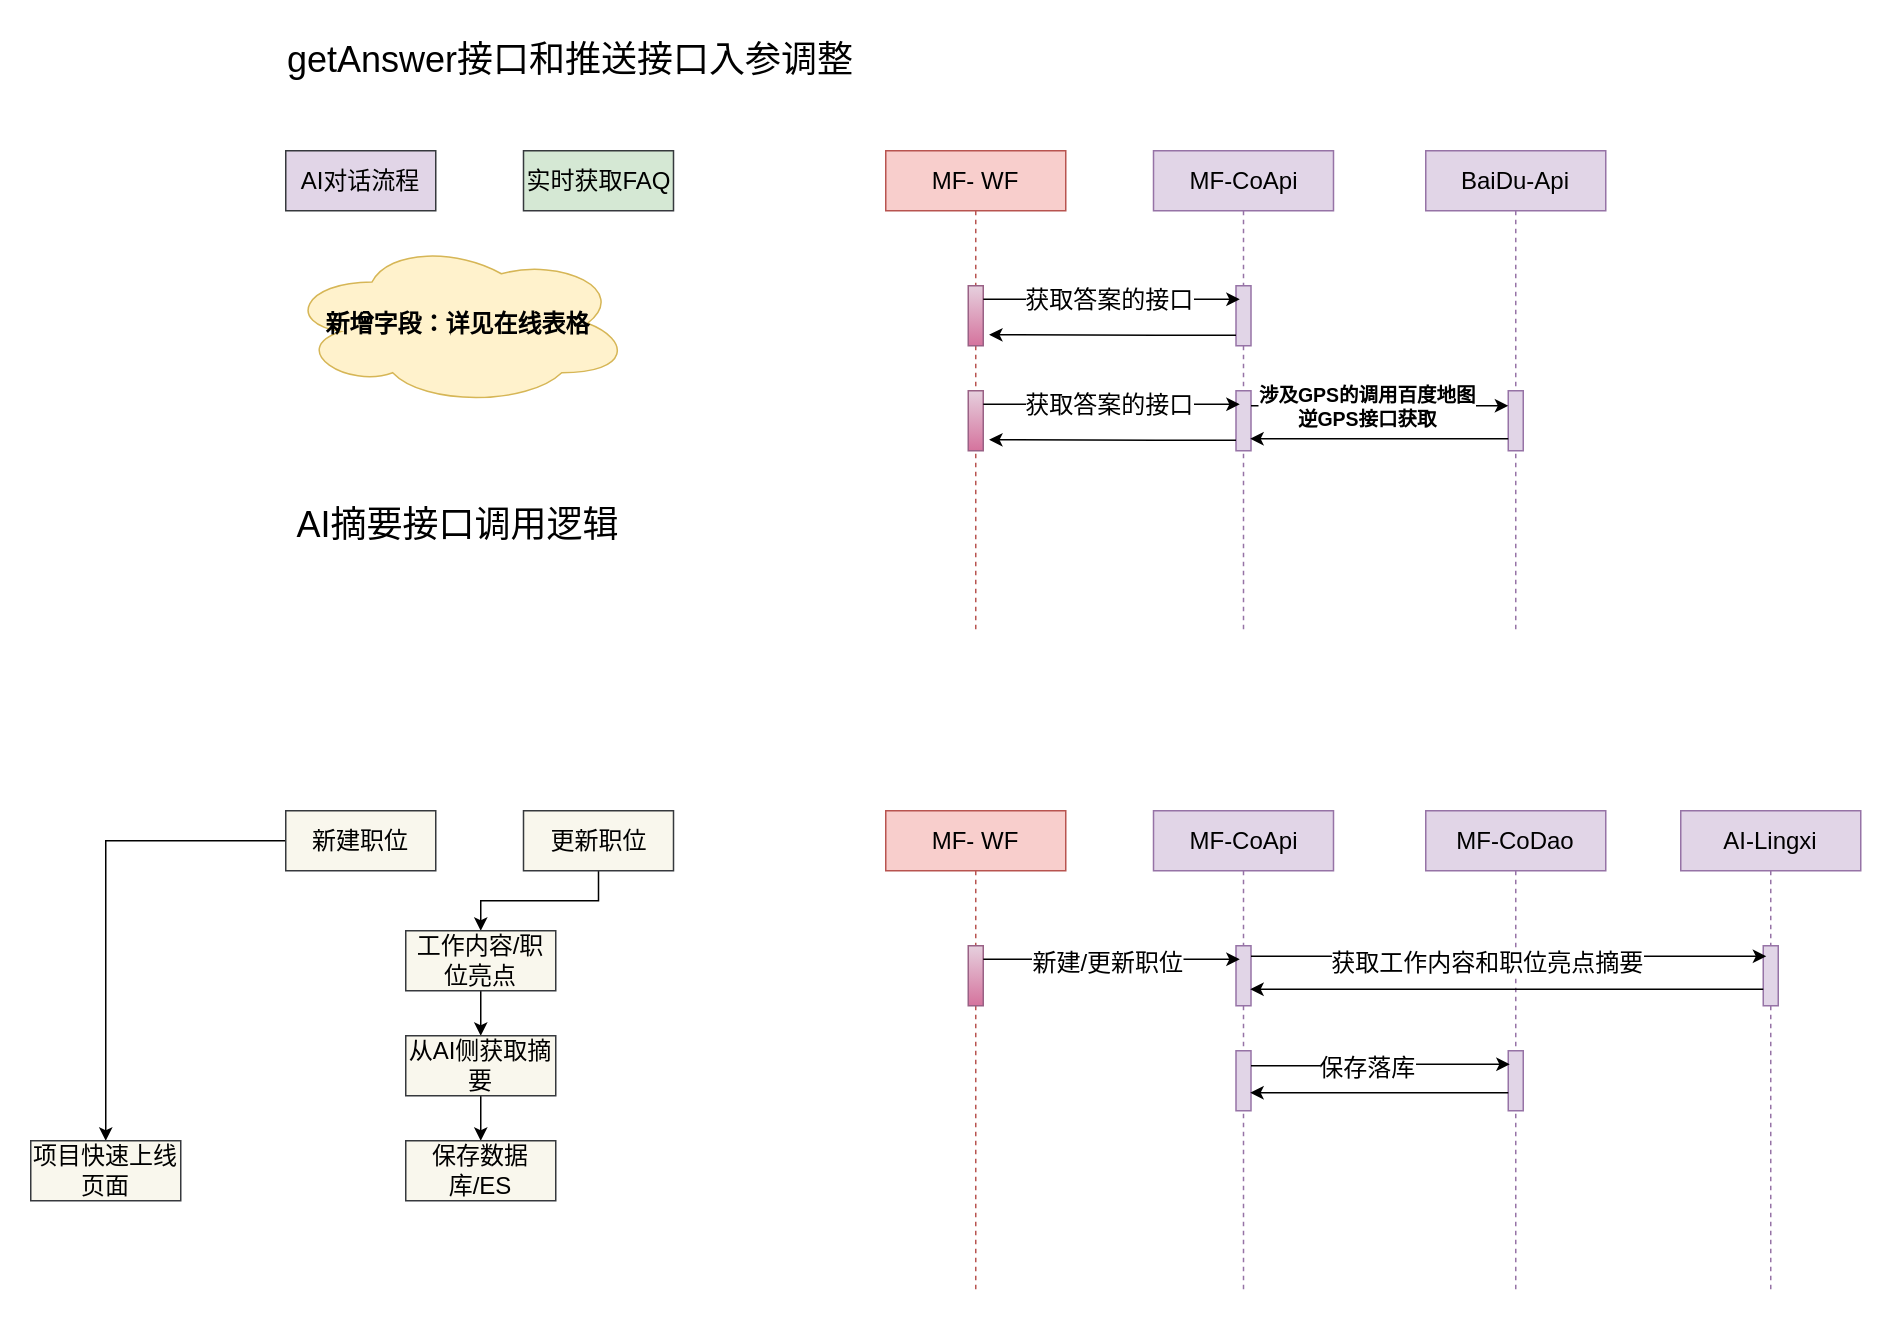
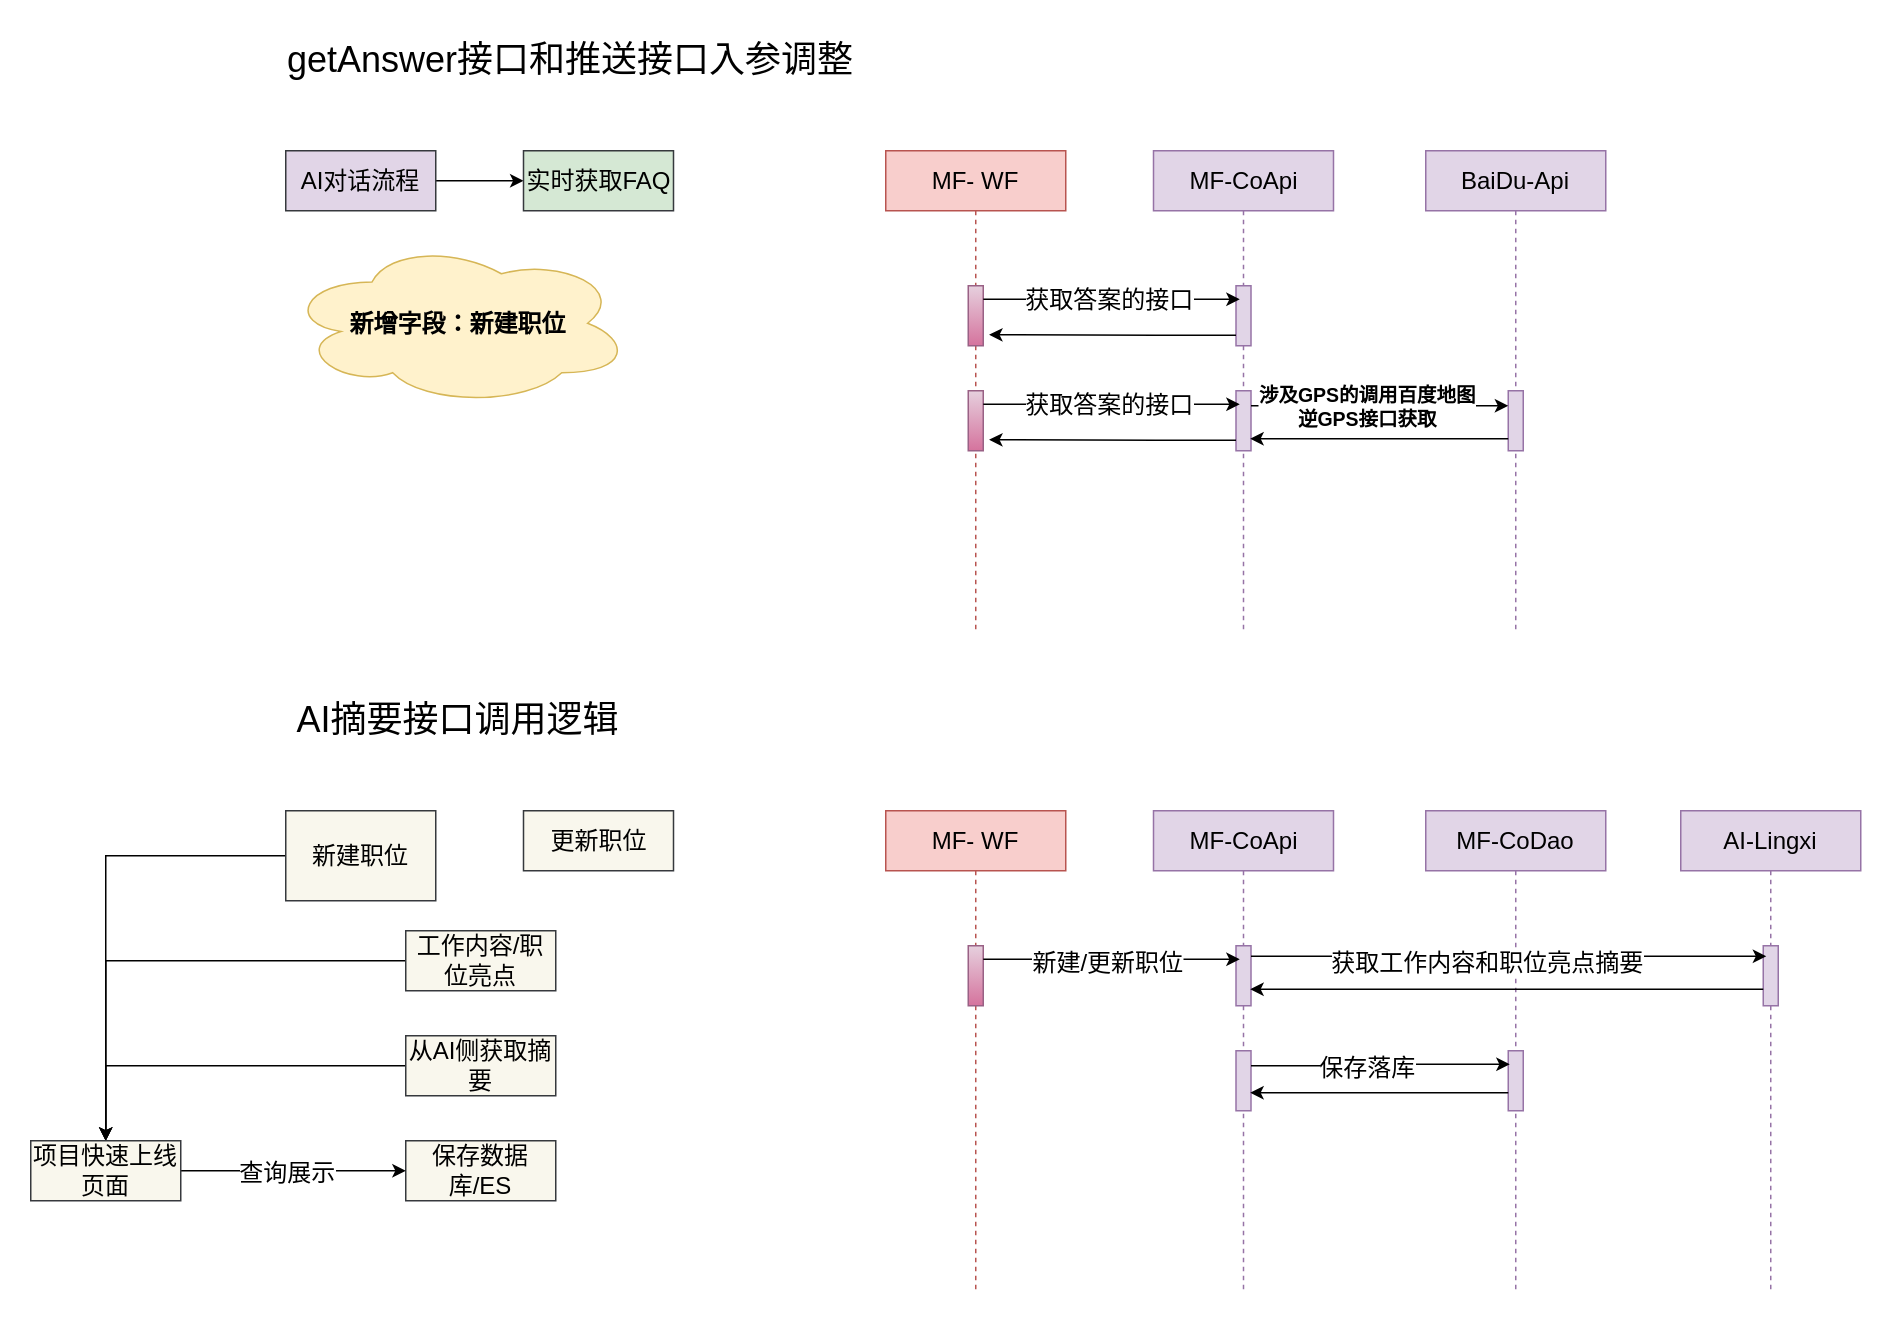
edge "AI对话流程" -> "实时获取FAQ": added
node "新增字段：详见在线表格": label "新增字段：详见在线表格" -> "新增字段：新建职位"
node "AI摘要接口调用逻辑": moved (458, 526) -> (458, 721)
node "新建职位": size 150x60 -> 150x90
edge "更新职位" -> "工作内容/职位亮点": removed
edge "工作内容/职位亮点" -> "从AI侧获取摘要": now "工作内容/职位亮点" -> "项目快速上线页面"
edge "从AI侧获取摘要" -> "保存数据库/ES": now "从AI侧获取摘要" -> "项目快速上线页面"
edge "项目快速上线页面" -> "保存数据库/ES": added, label "查询展示"
